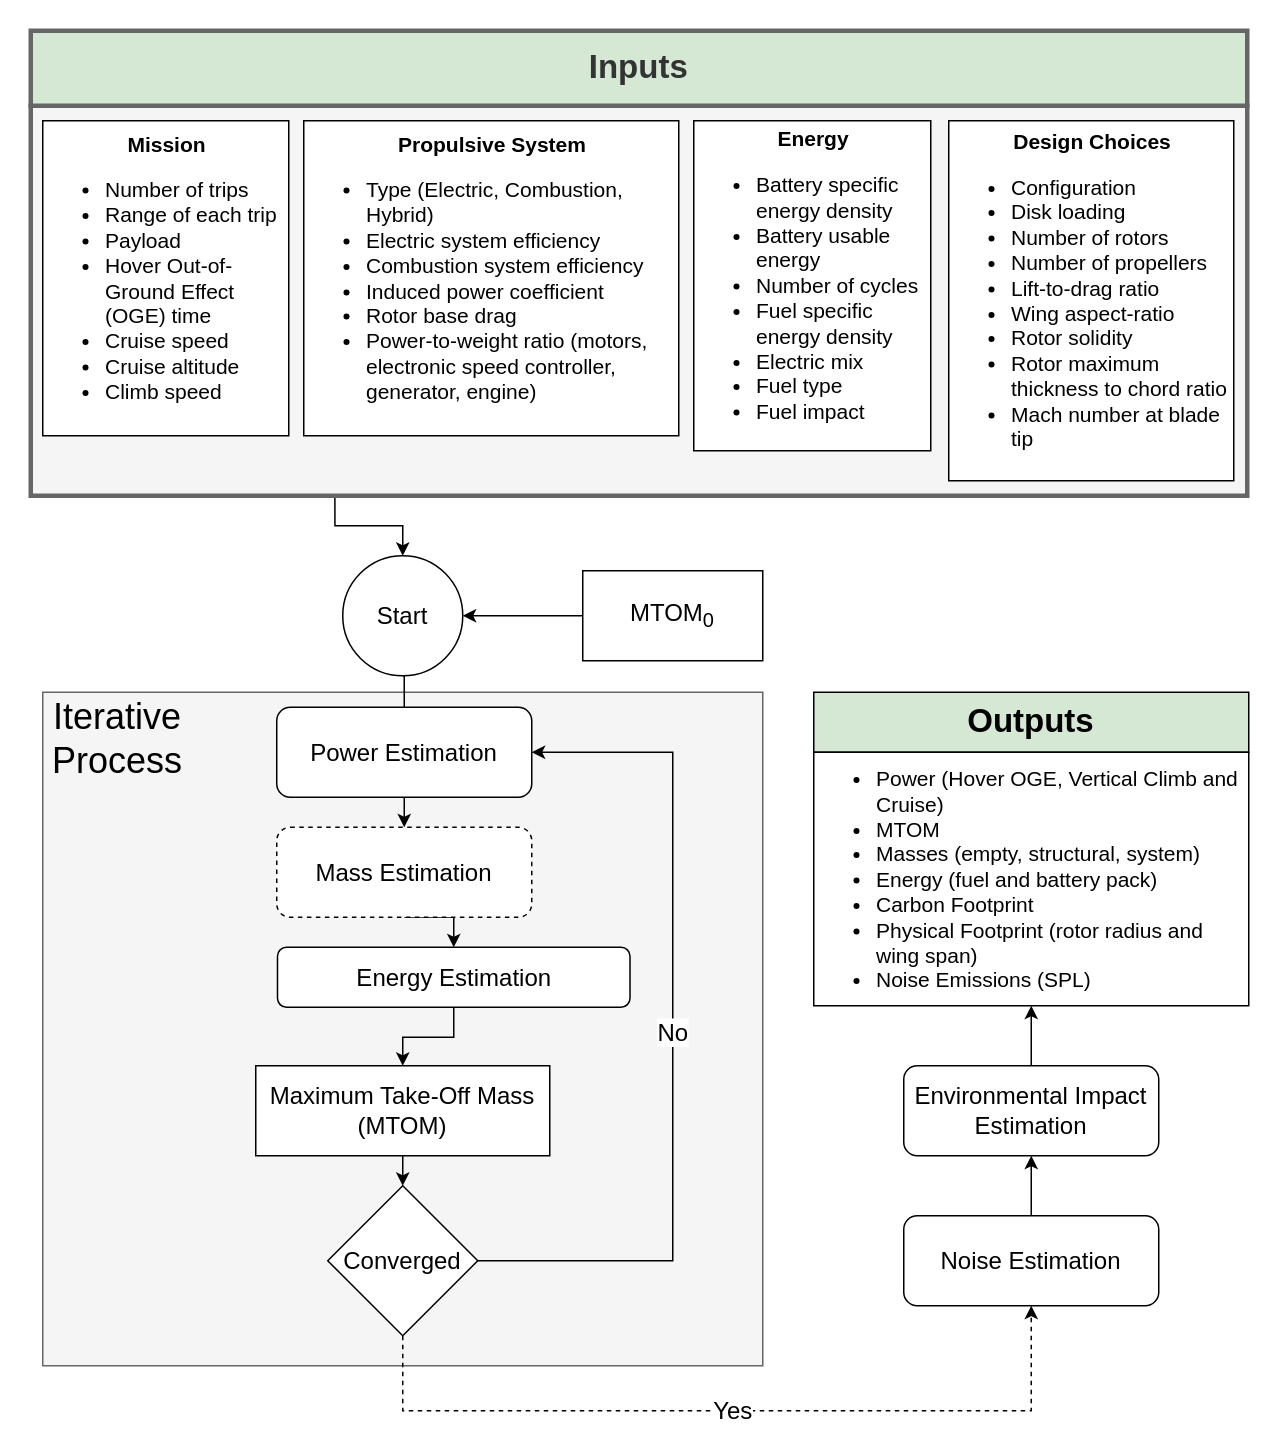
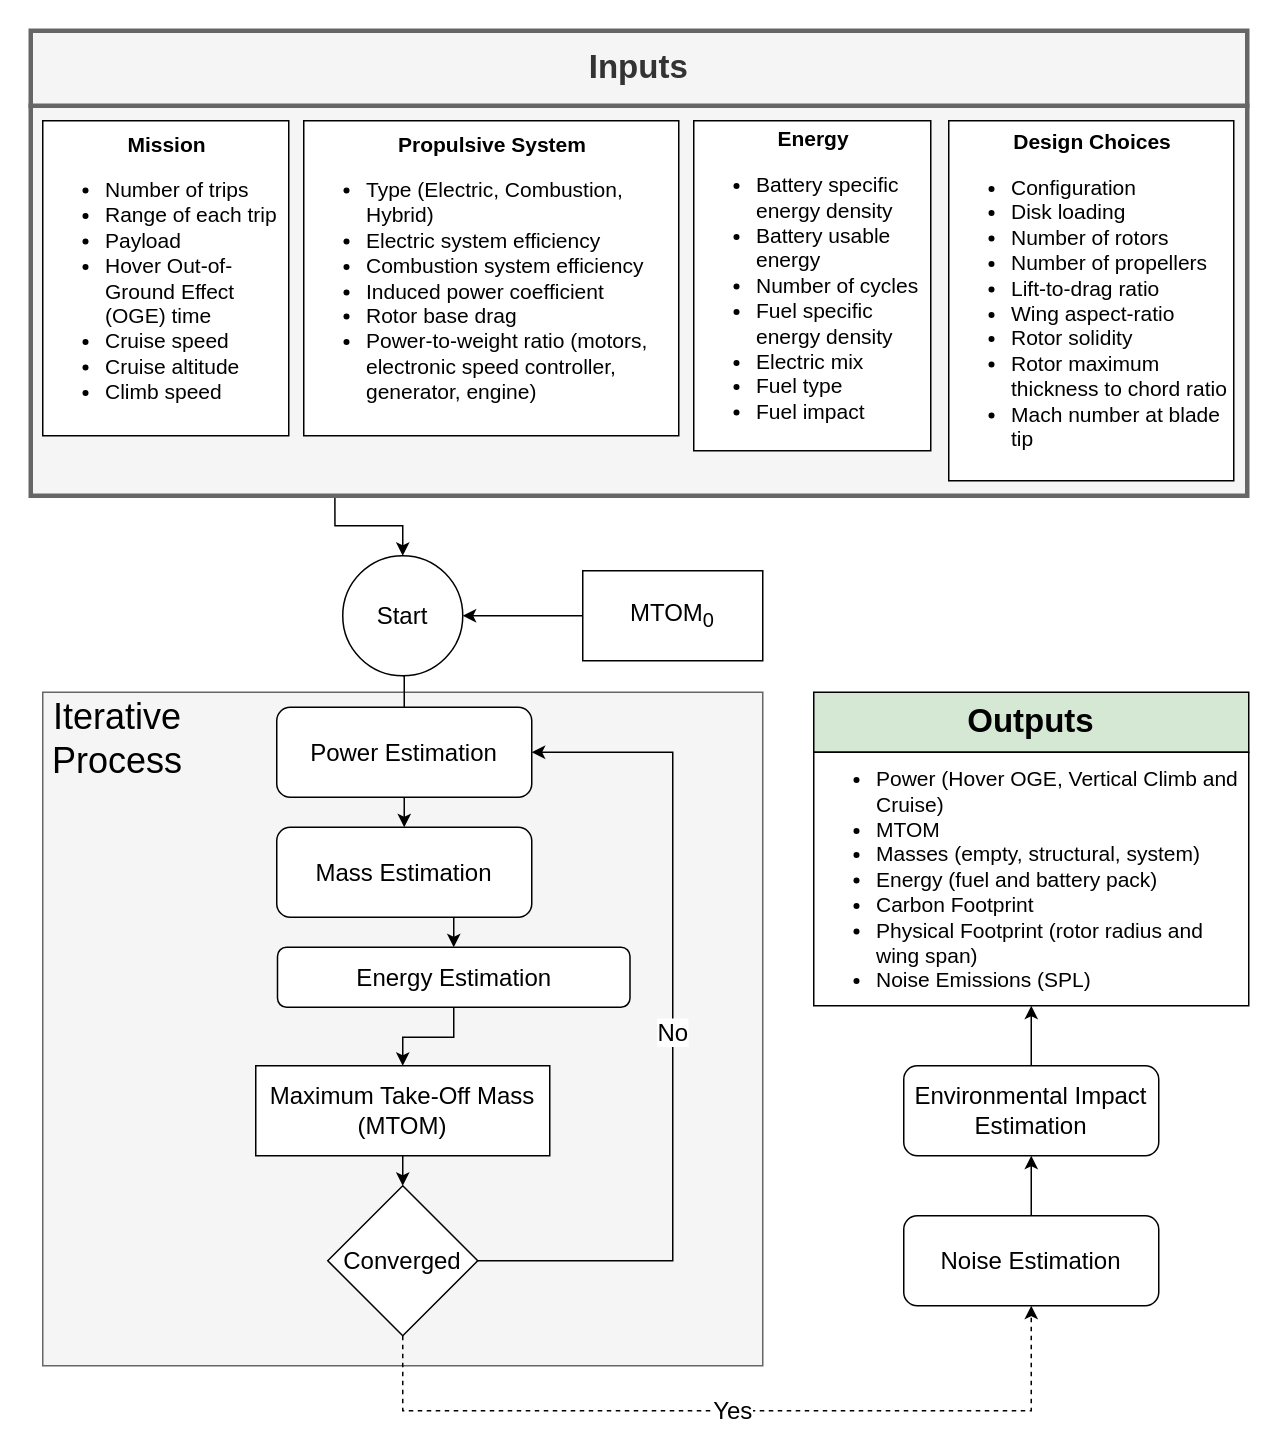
node "Inputs": fillcolor #d5e8d4 -> #f5f5f5
node "Mass Estimation": style dashed -> solid
